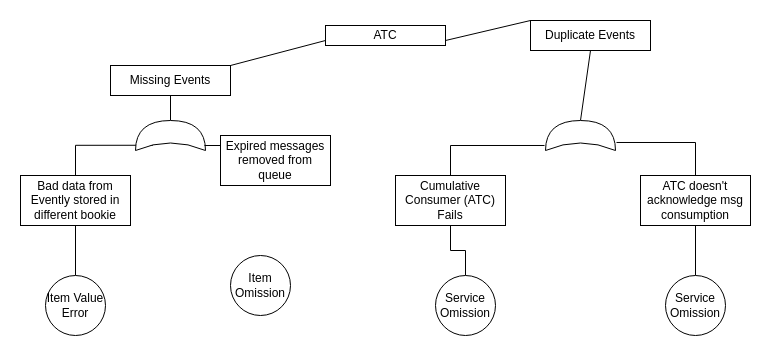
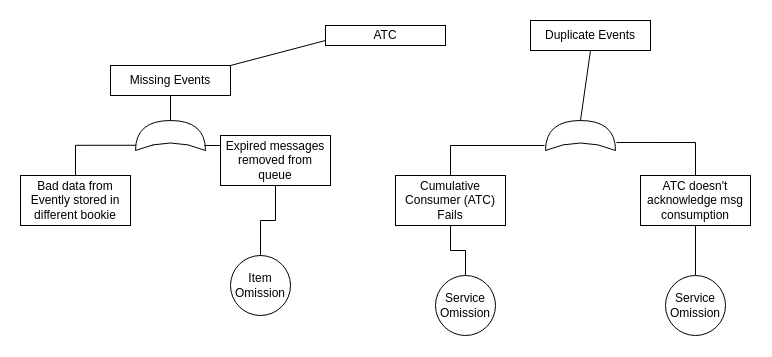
edge "ATC" -- "Duplicate Events": removed
edge "Expired messages removed from queue" -- "Item Omission": added
edge "Bad data from Evently stored in different bookie" -- "Item Value Error": removed
node "Item Value Error": removed
